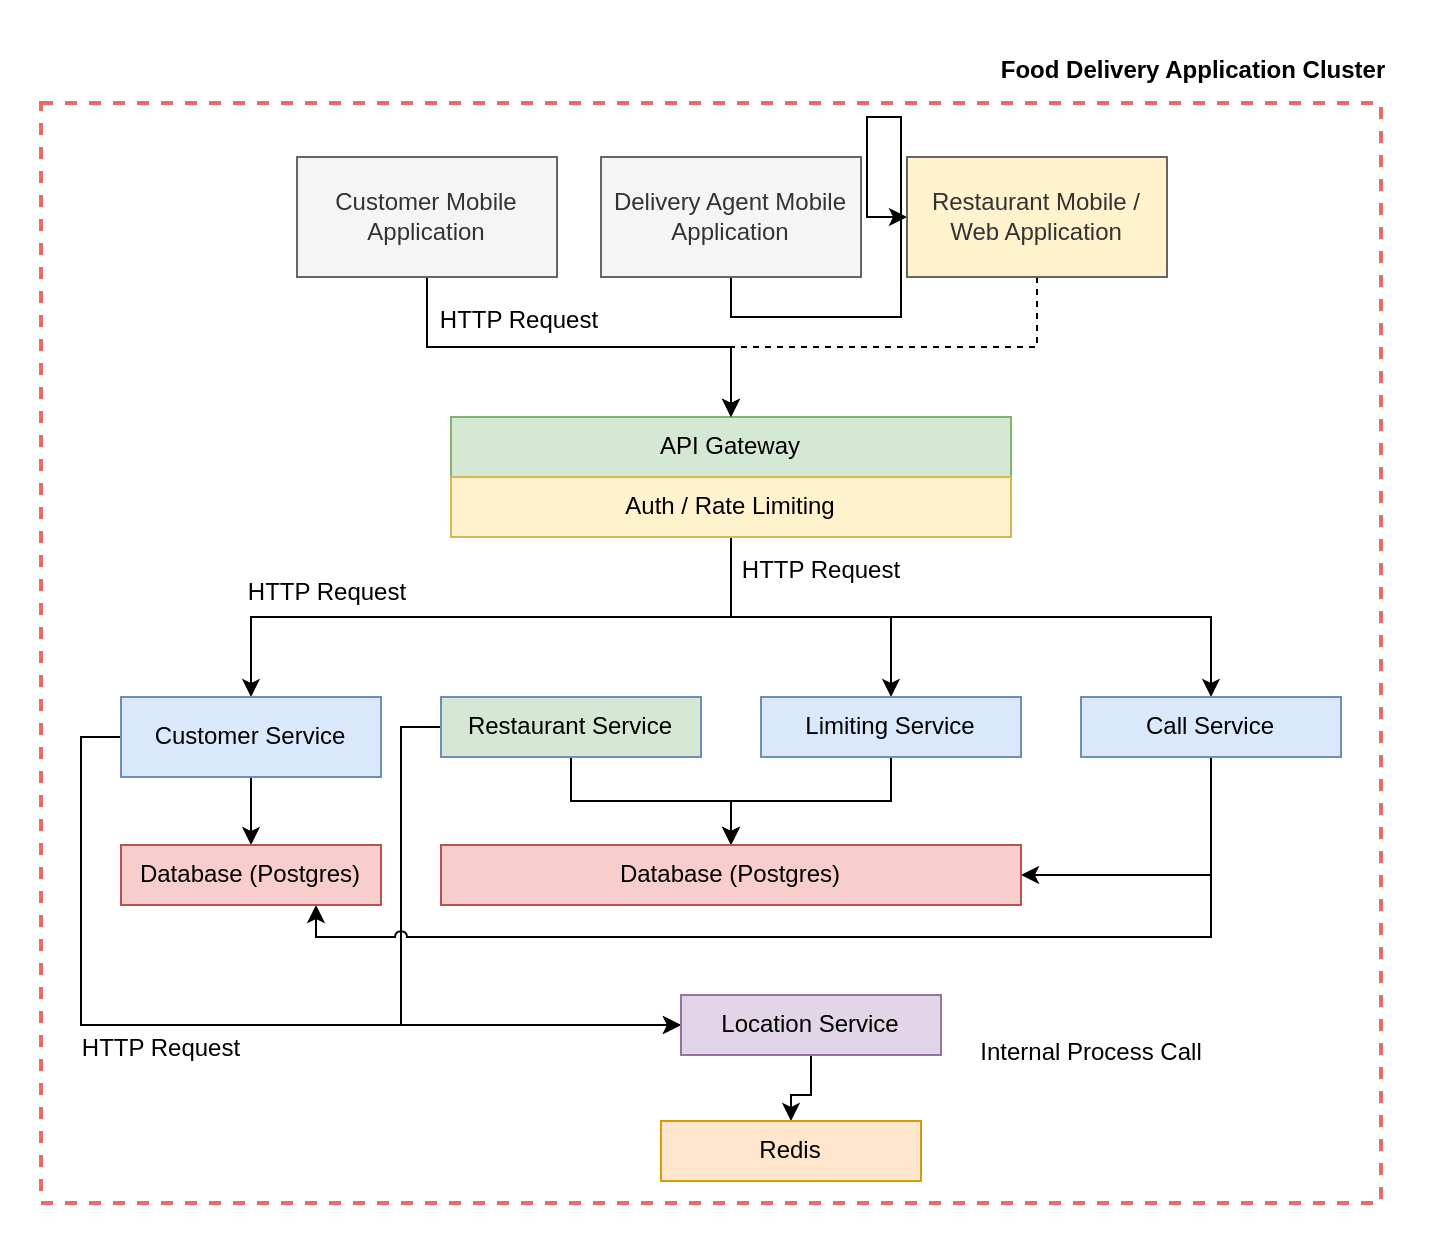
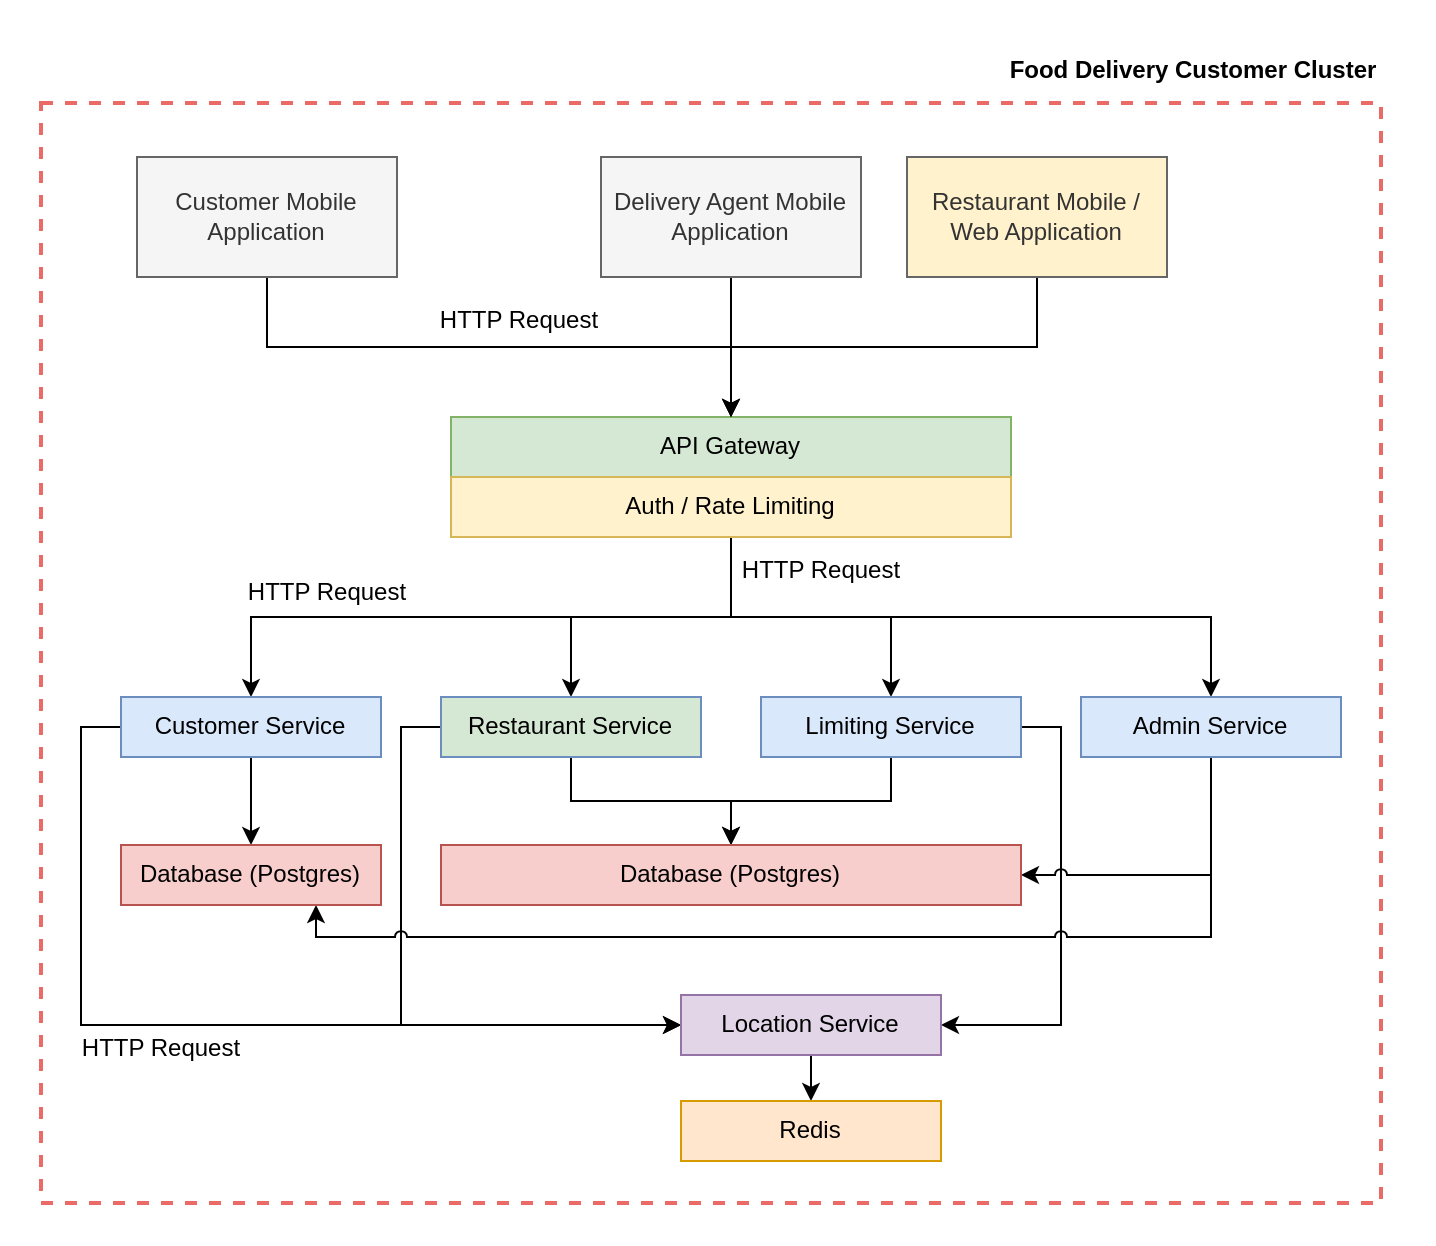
node "Food Delivery Application Cluster": label "Food Delivery Application Cluster" -> "Food Delivery Customer Cluster"
node "Customer Mobile Application": moved (427, 217) -> (267, 217)
edge "Delivery Agent Mobile Application" -> "Restaurant Mobile / Web Application": now "Delivery Agent Mobile Application" -> "API Gateway"
edge "Restaurant Mobile / Web Application" -> "API Gateway": style dashed -> solid
edge "Auth / Rate Limiting" -> "Restaurant Service": added
node "Call Service": label "Call Service" -> "Admin Service"
node "Customer Service": size 260x80 -> 260x60
edge "Limiting Service" -> "Location Service": added
node "Internal Process Call": removed
node "Redis": moved (791, 1151) -> (811, 1131)
